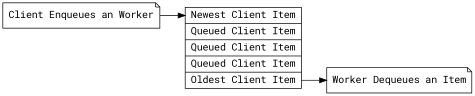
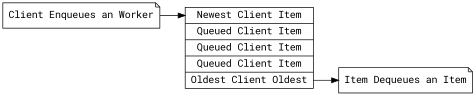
node "Newest Client Item": text "Oldest Client Item" -> "Oldest Client Oldest"
node "Worker Dequeues an Item": label "Worker Dequeues an Item" -> "Item Dequeues an Item"
